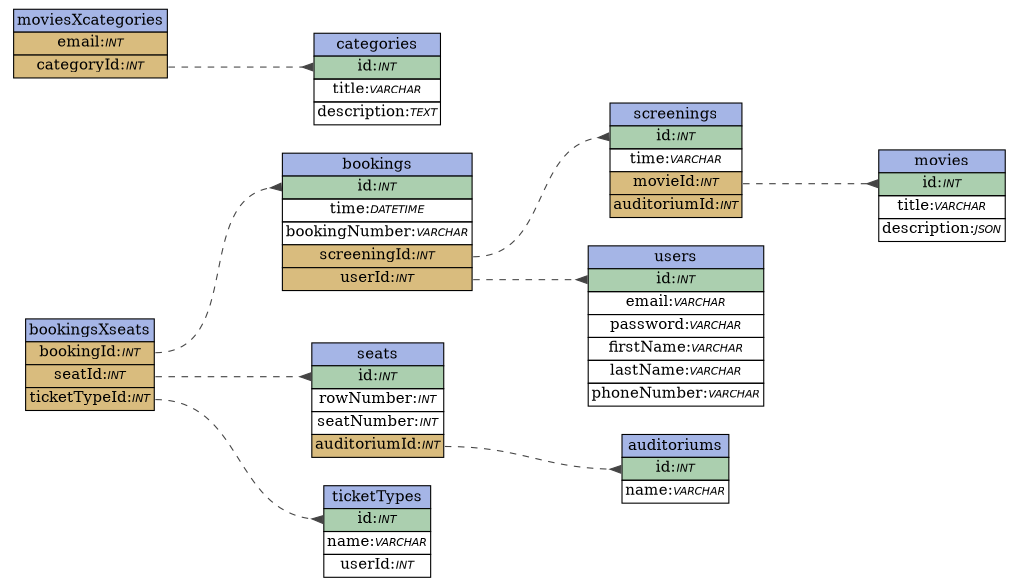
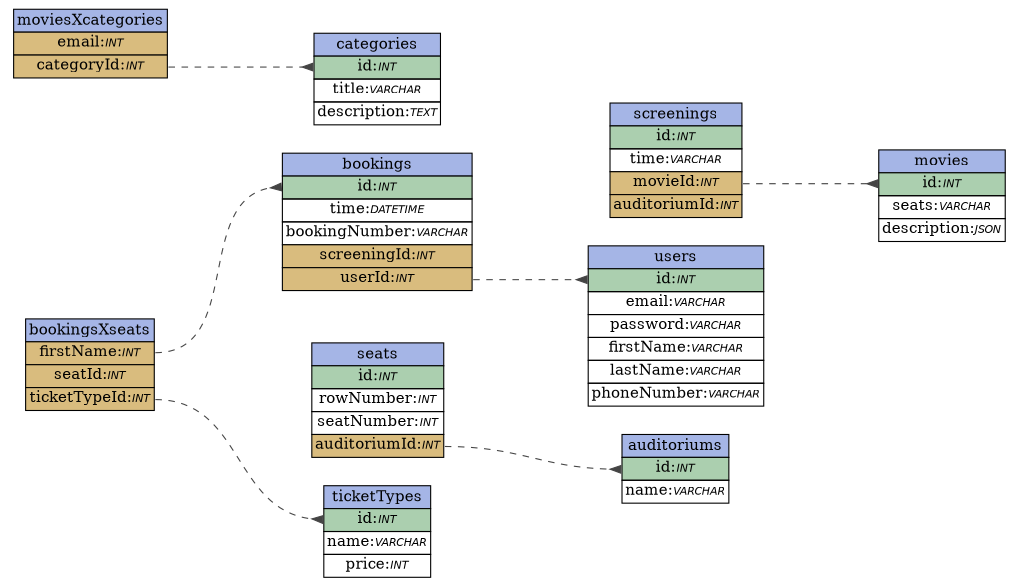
edge "bookings" -> "screenings": removed
node "movies": text "title:" -> "seats:"
node "bookingsXseats": text "bookingId:" -> "firstName:"
edge "bookingsXseats" -> "seats": removed
node "ticketTypes": text "userId:" -> "price:"
